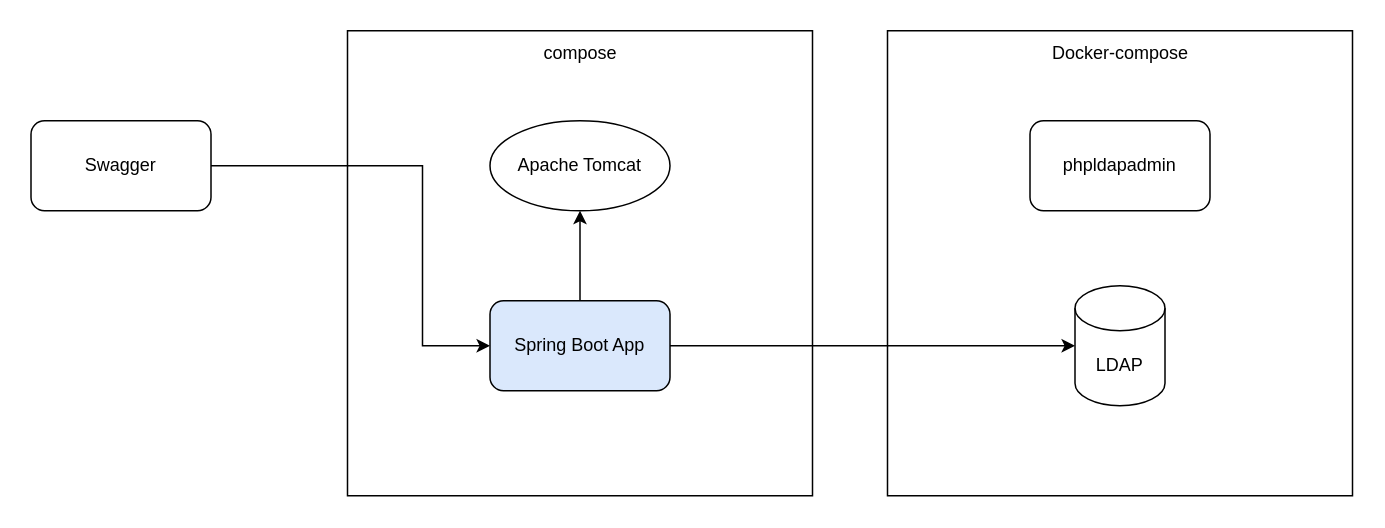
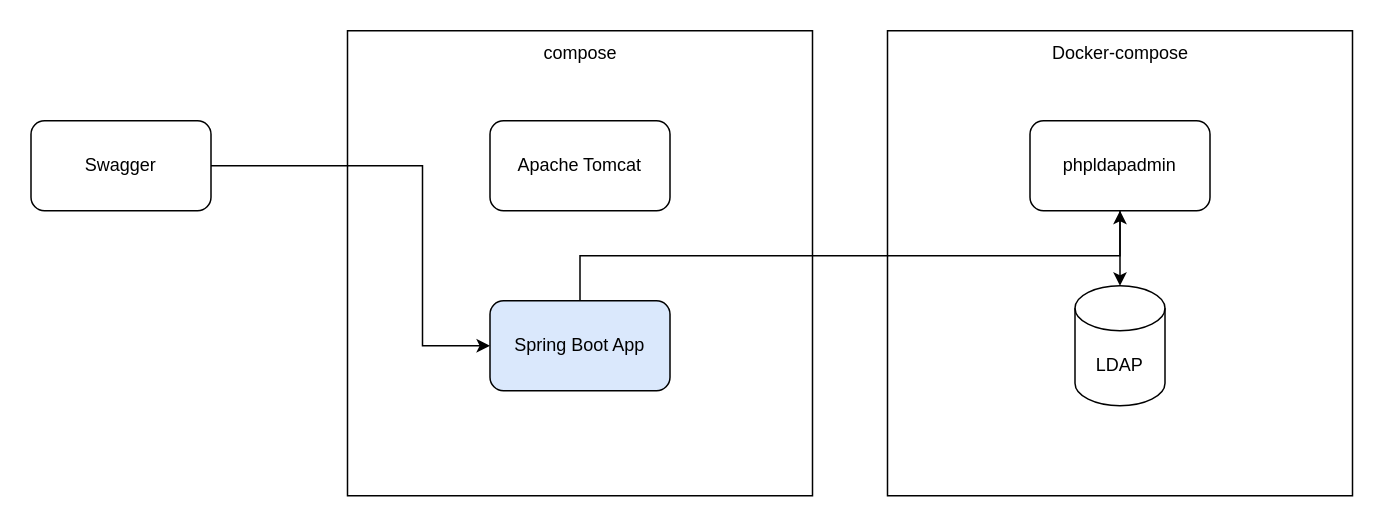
node "Apache Tomcat": shape ellipse -> rounded rectangle
edge "Spring Boot App" -> "Apache Tomcat": now "Spring Boot App" -> "phpldapadmin"
edge "phpldapadmin" -> "LDAP": added
edge "Spring Boot App" -> "LDAP": removed
